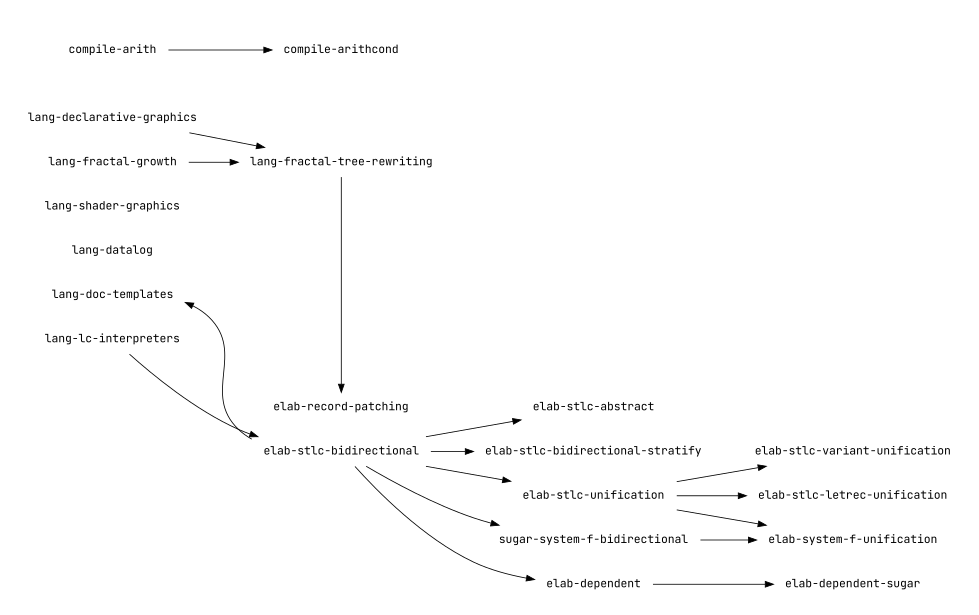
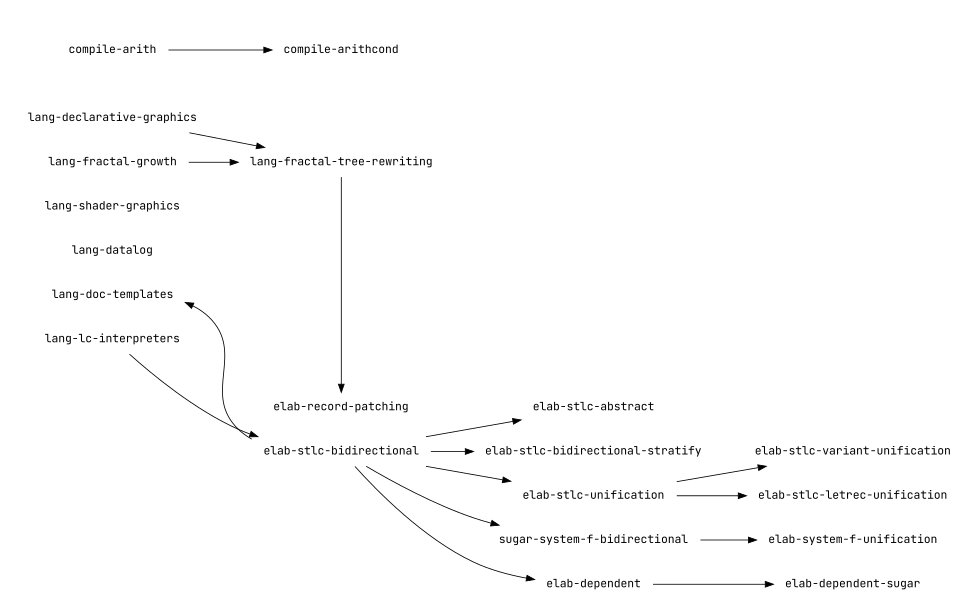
edge "elab-stlc-unification" -> "elab-system-f-unification": removed
